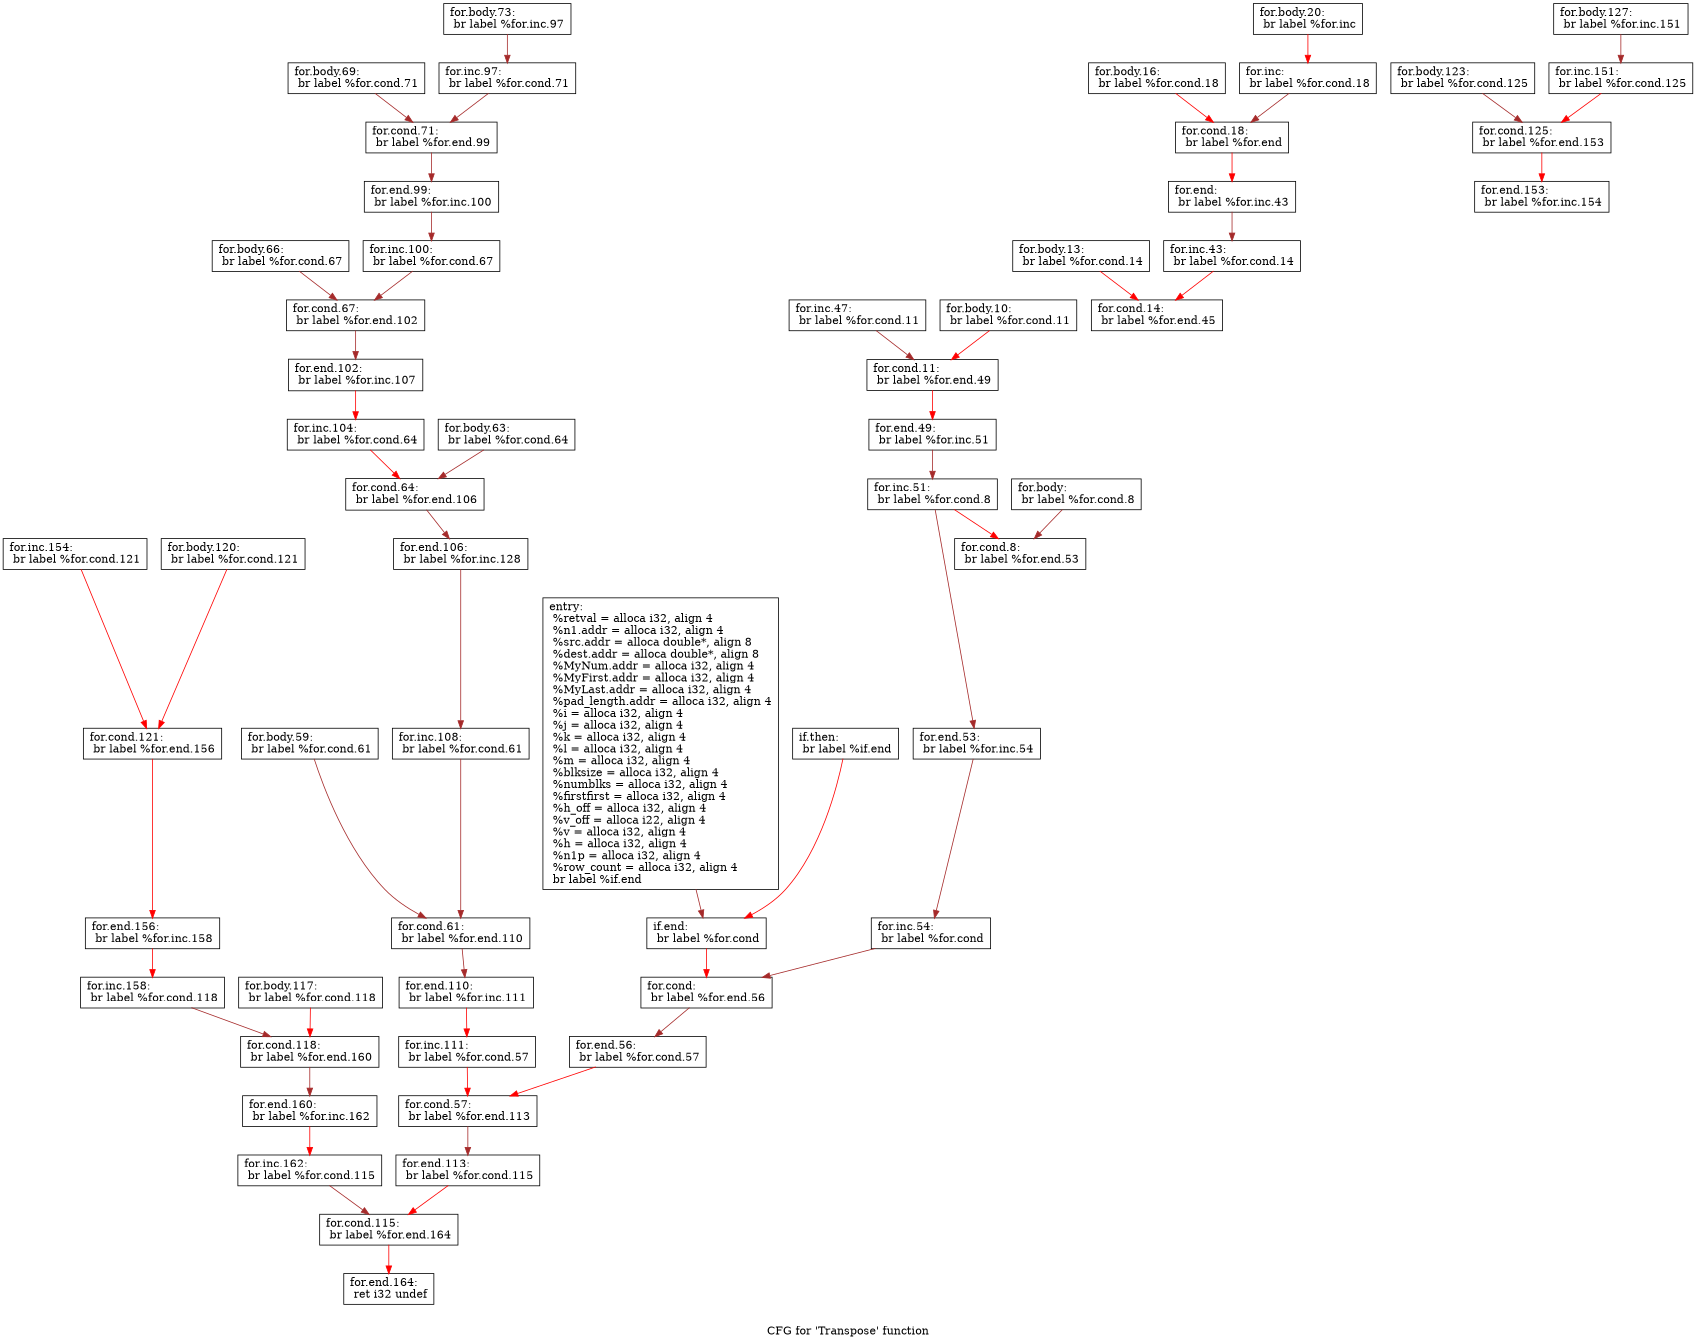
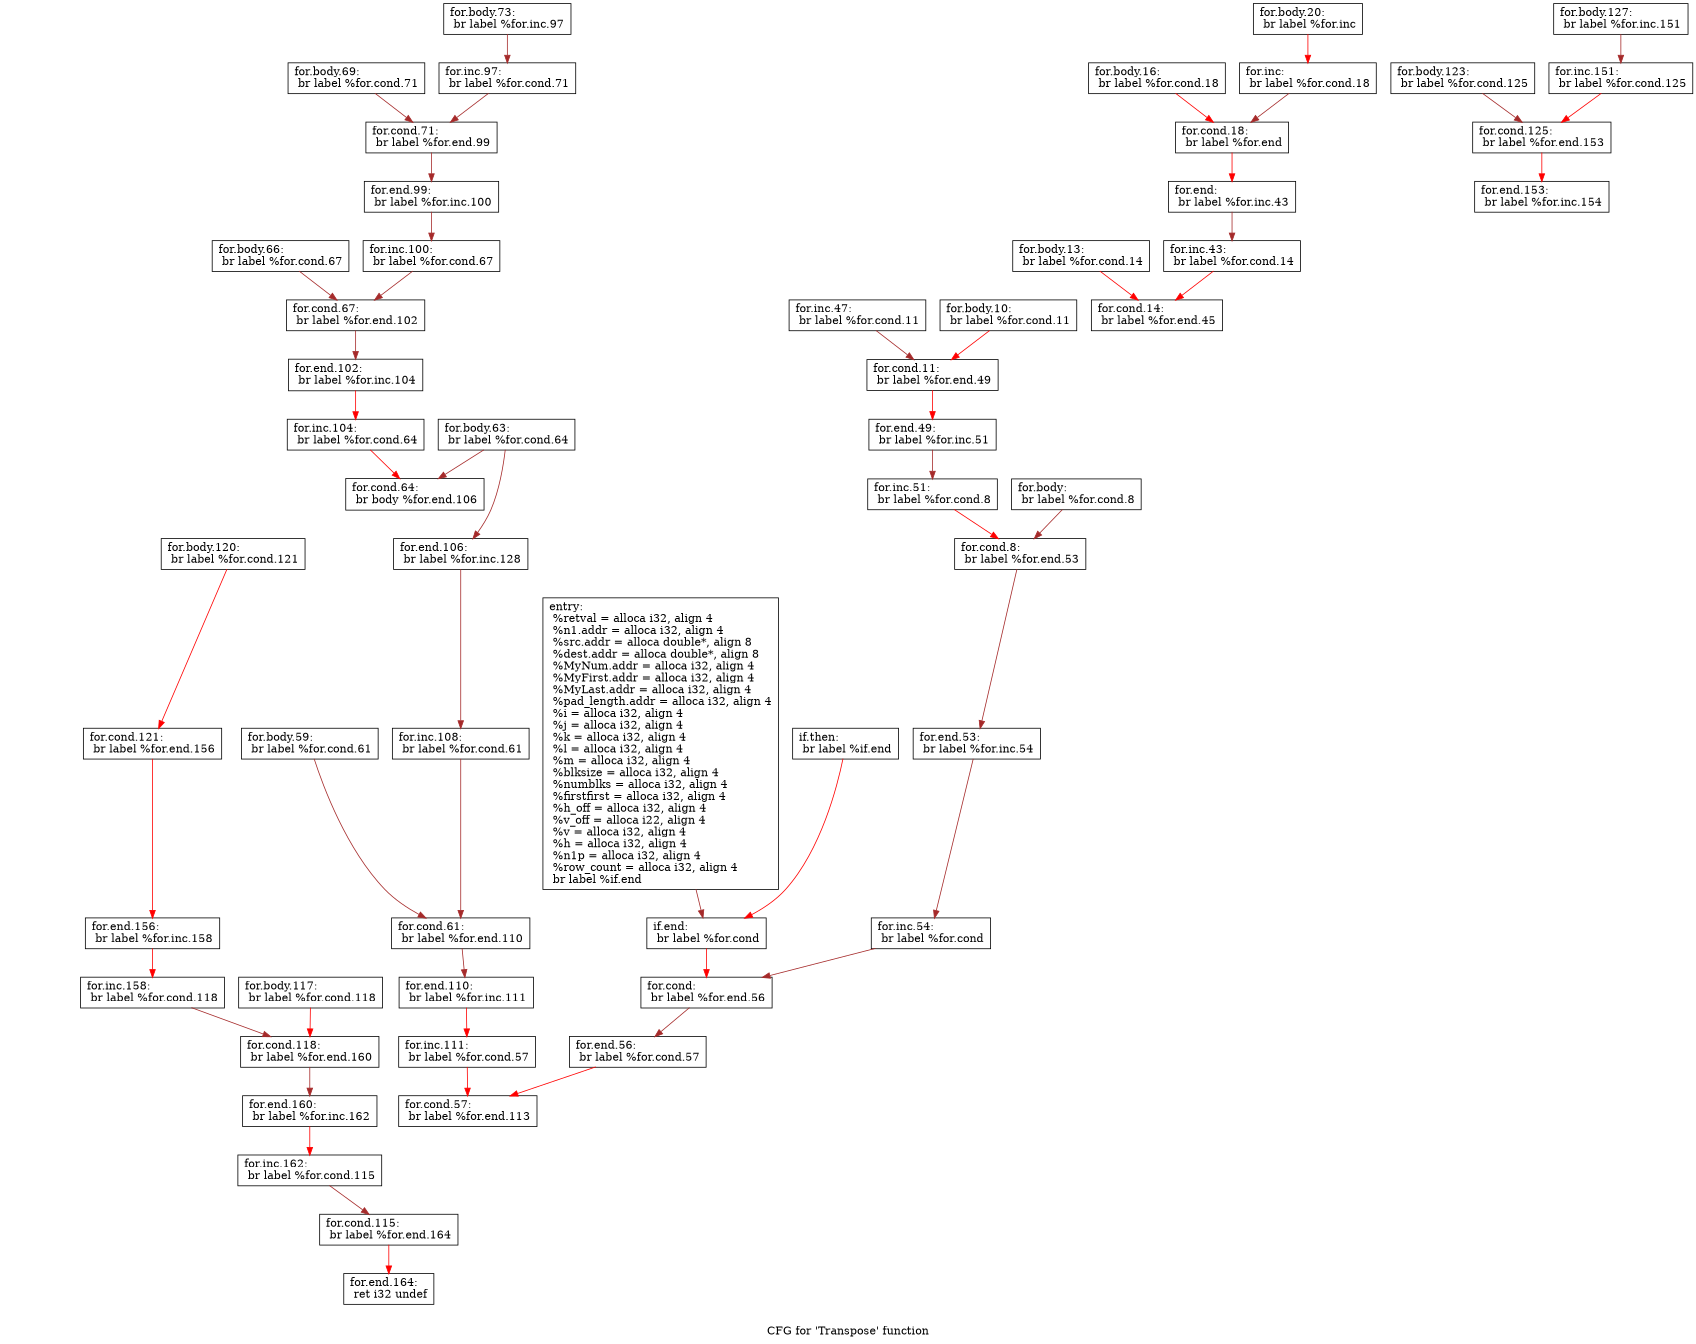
node "for.end.102:": text "br label %for.inc.107" -> "br label %for.inc.104"
node "for.cond.64:": text "br label %for.end.106" -> "br body %for.end.106"
edge "for.cond.64:" -> "for.end.106:": now "for.body.63:" -> "for.end.106:"
node "for.inc.154:": removed
edge "for.inc.51:" -> "for.end.53:": now "for.cond.8:" -> "for.end.53:"
node "for.end.113:": removed
